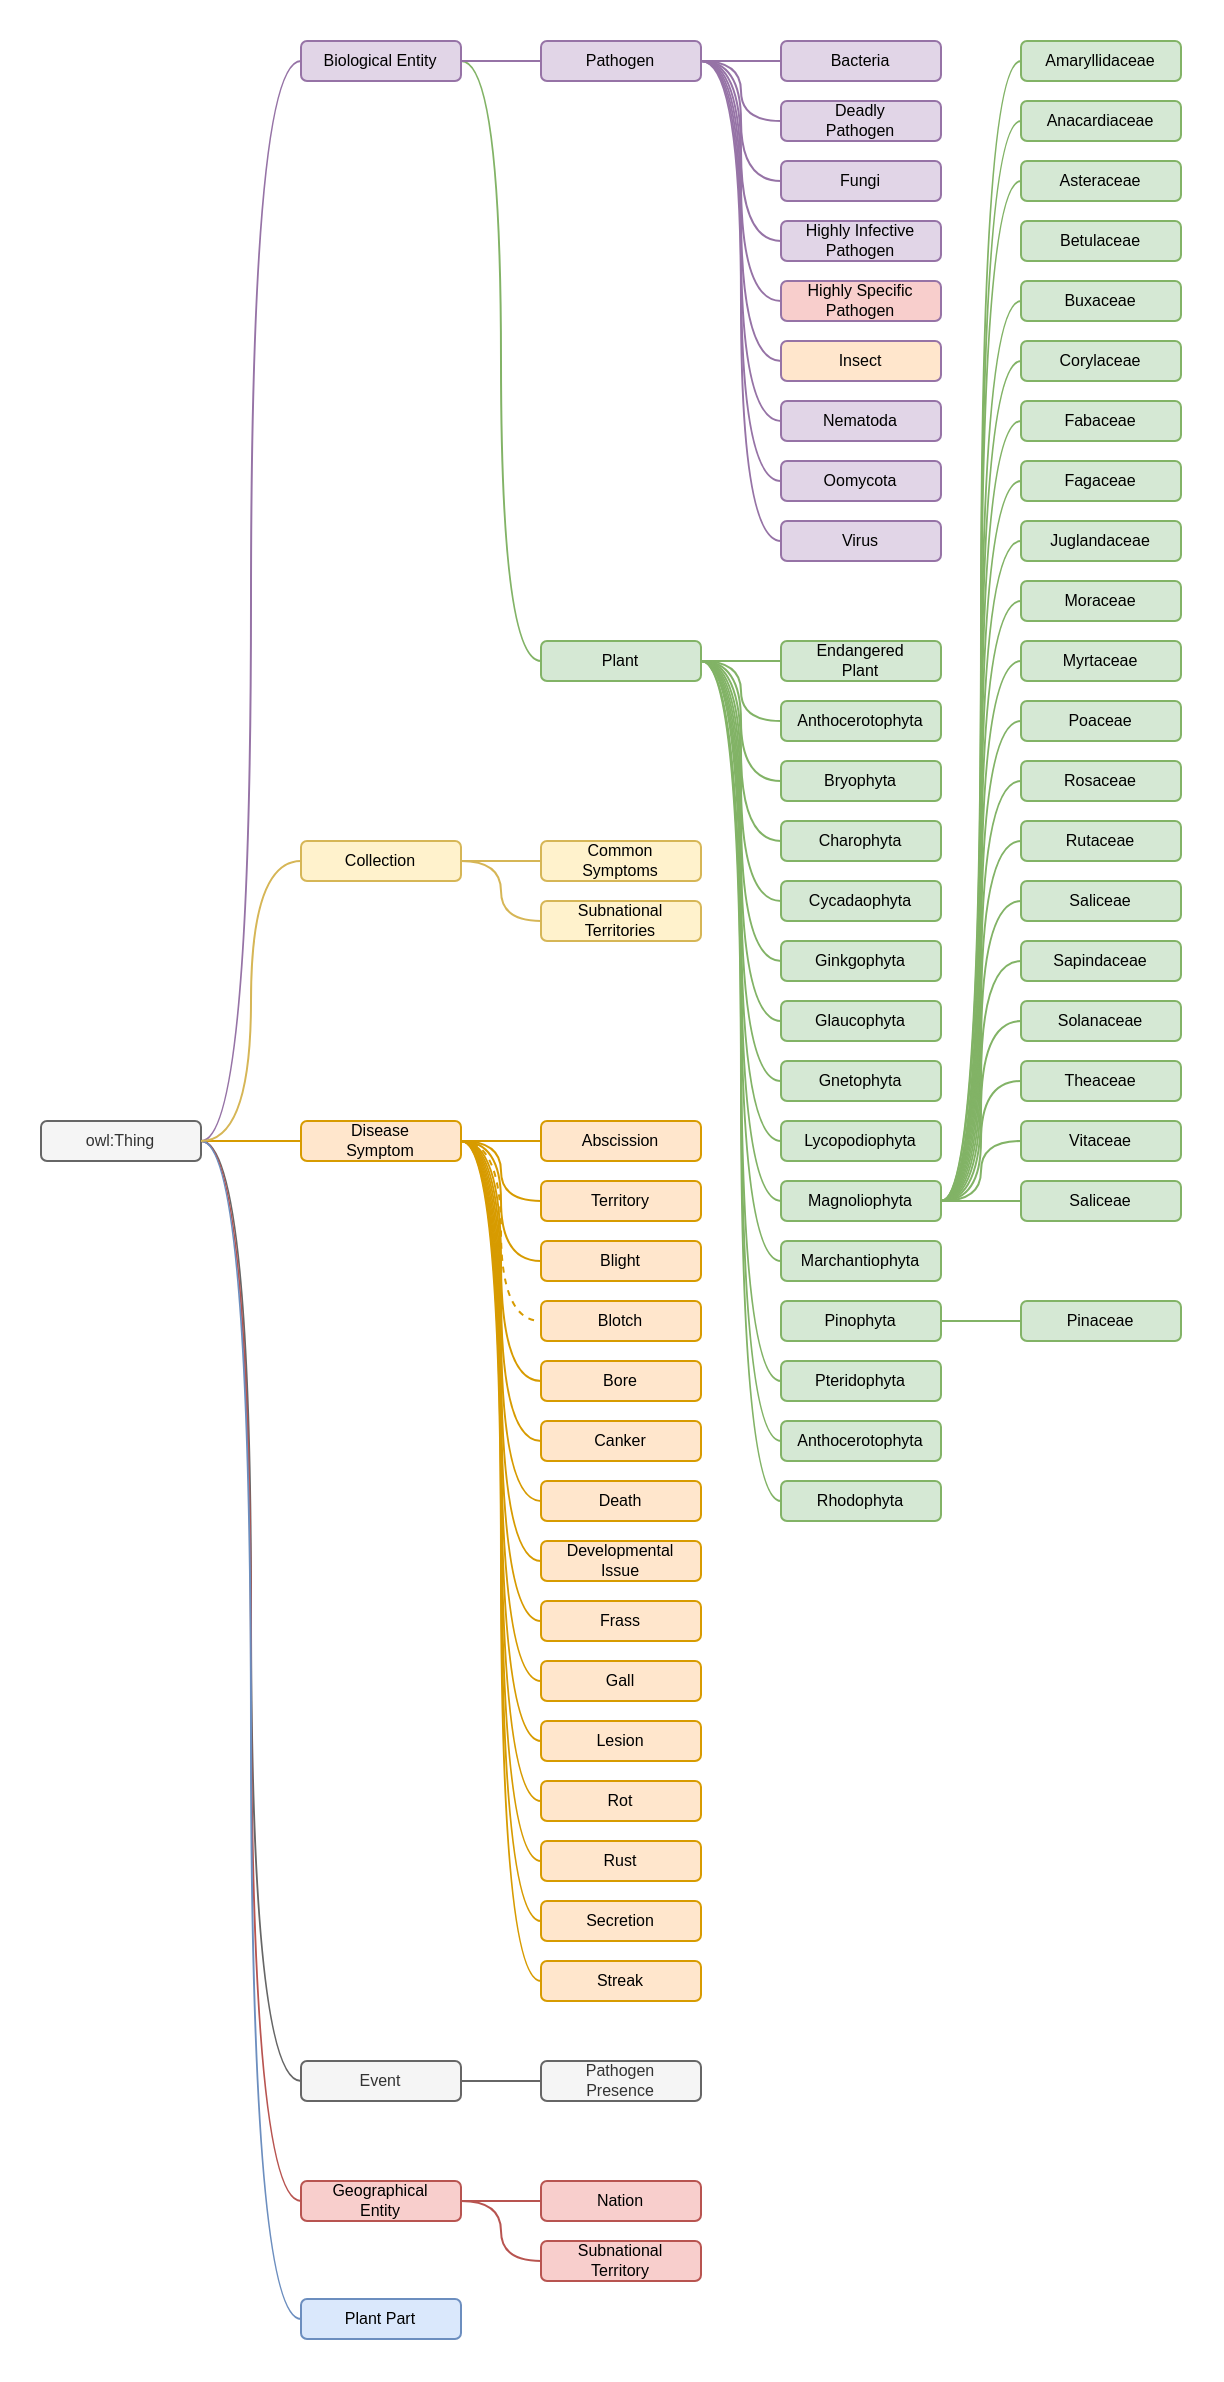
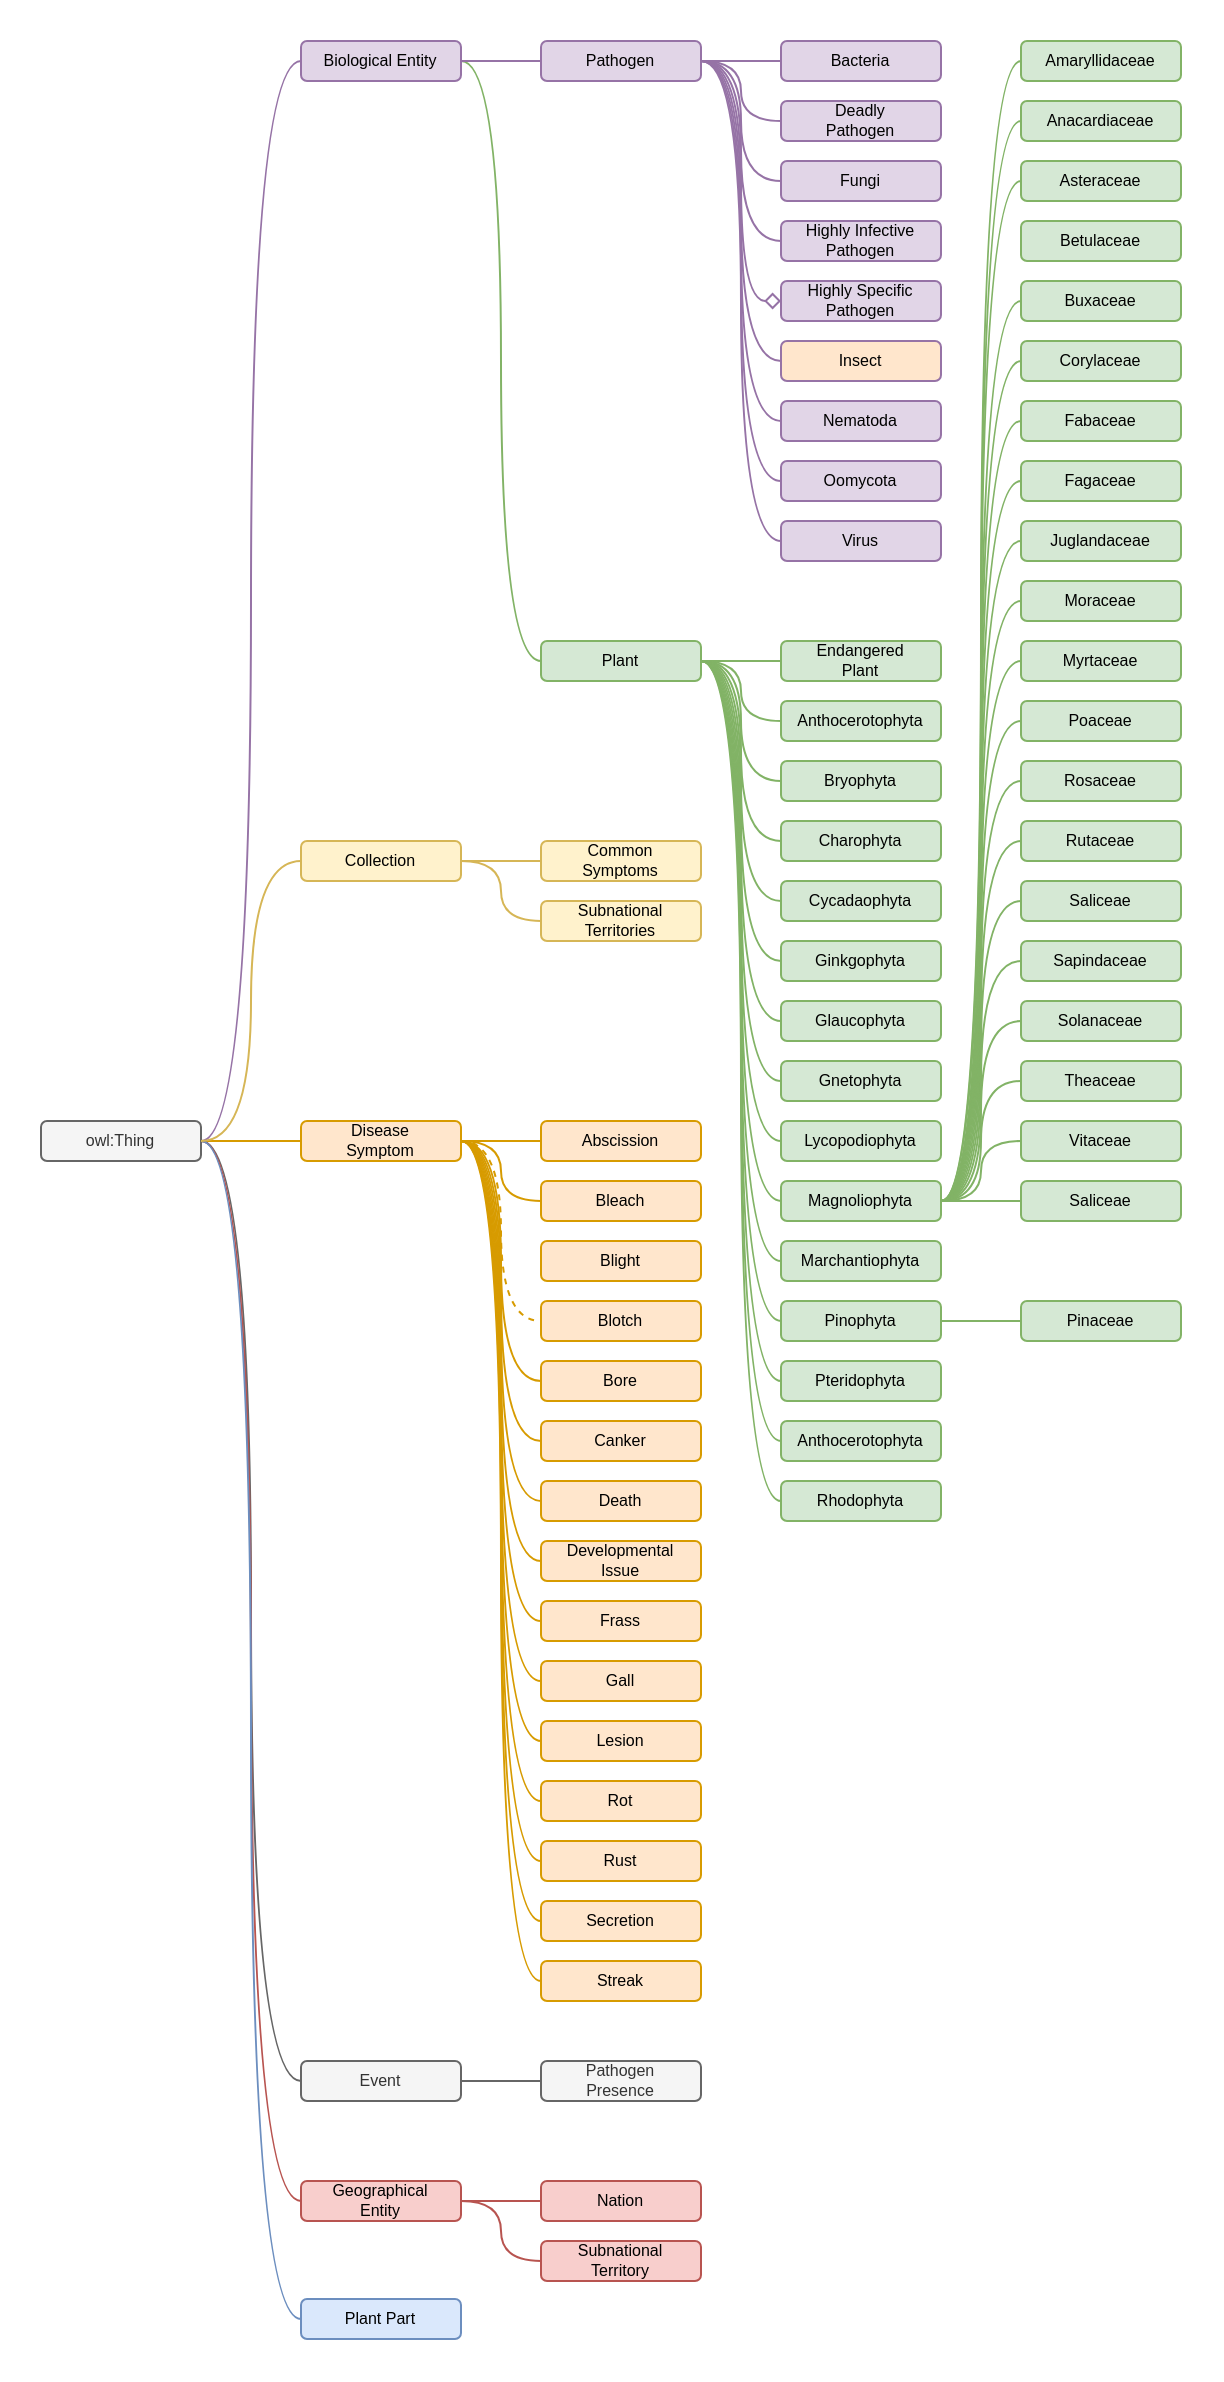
edge "Pathogen" -- "Highly Specific Pathogen": arrowhead none -> diamond
node "Highly Specific Pathogen": fillcolor #f8cecc -> #e1d5e7
node "Territory": label "Territory" -> "Bleach"
edge "Disease Symptom" -- "Blight": removed
edge "Plant" -- "Pinophyta": added
